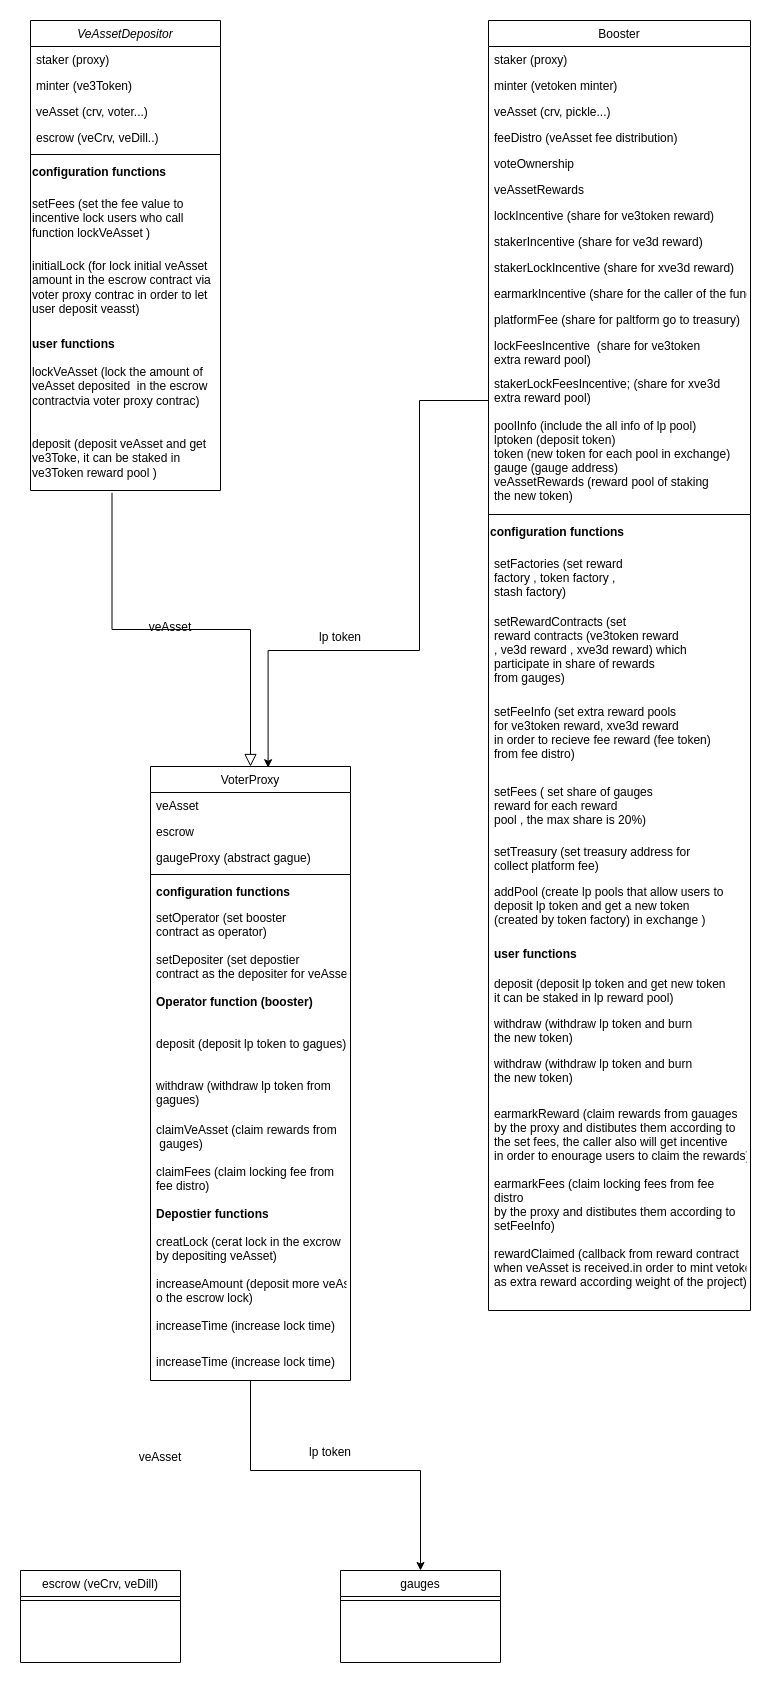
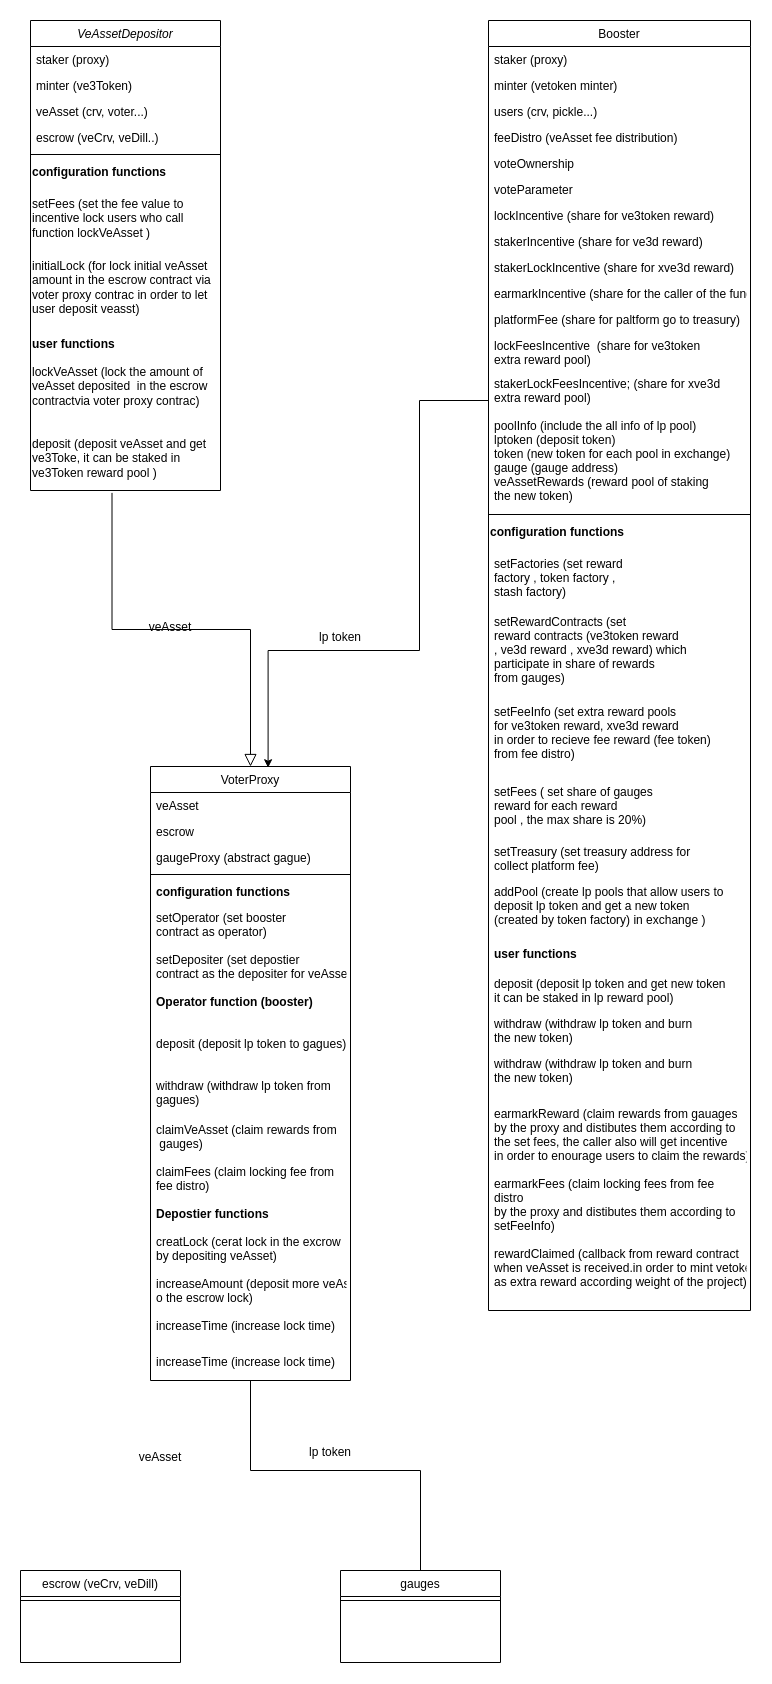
node "veAsset (crv, pickle...)": label "veAsset (crv, pickle...)" -> "users (crv, pickle...)"
node "veAssetRewards": label "veAssetRewards" -> "voteParameter"
edge "VoterProxy" -> "gauges": arrowhead classic -> none
